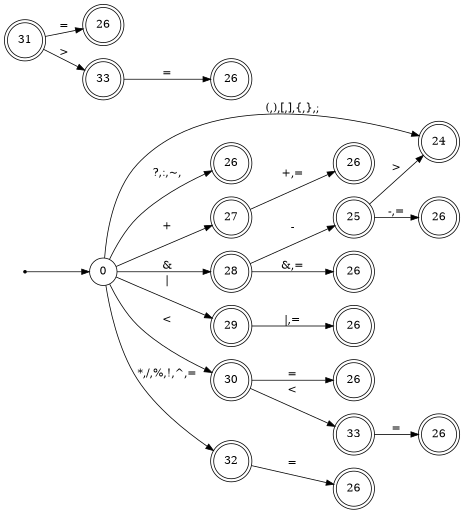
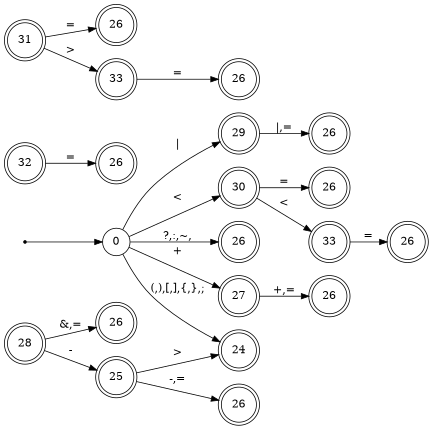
edge "0" -> "28": removed, label "&"
edge "0" -> "32": removed, label "*,/,%,!,^,="
